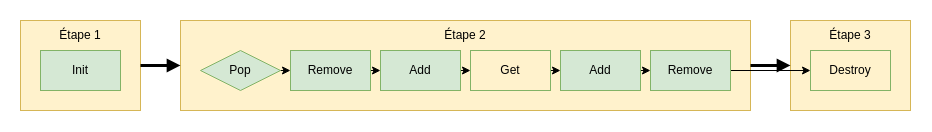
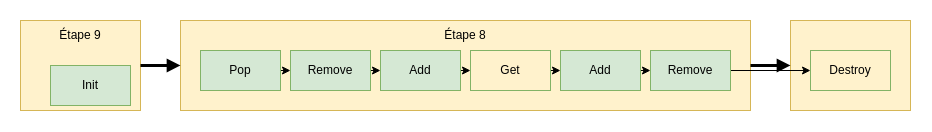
node "Étape 1": label "Étape 1" -> "Étape 9"
node "Étape 2": label "Étape 2" -> "Étape 8"
node "Étape 3": removed
node "Init": moved (81, 71) -> (91, 86)
node "Pop": shape diamond -> rectangle
